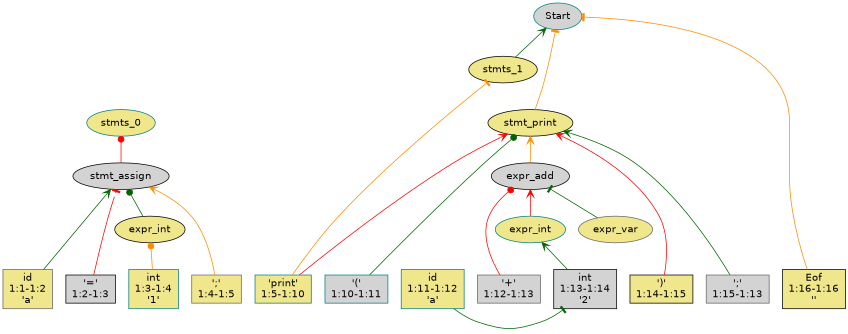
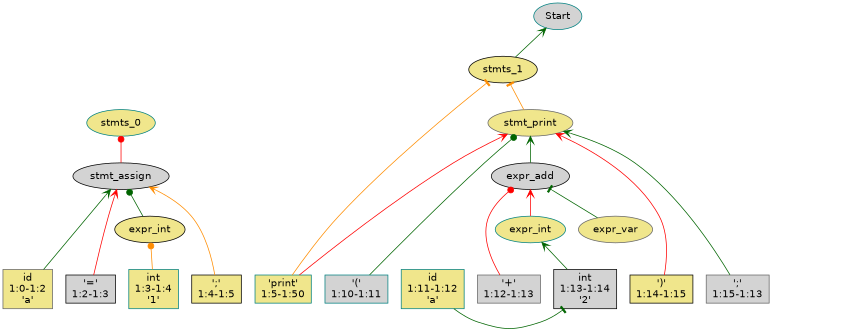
edge "stmt_print" -> "Start": now "stmt_print" -> "stmts_1"
node "stmt_print": color black -> gray40
edge "expr_add" -> "stmt_print": color darkorange -> darkgreen
edge "'=' 1:2-1:3" -> "stmt_assign": arrowhead tee -> vee
node "id 1:1-1:2 'a'": label "id 1:1-1:2 'a'" -> "id 1:0-1:2 'a'"
node "';' 1:4-1:5": color gray40 -> black
node "'print' 1:5-1:10": label "'print' 1:5-1:10" -> "'print' 1:5-1:50"
node "Eof 1:16-1:16 ''": removed
